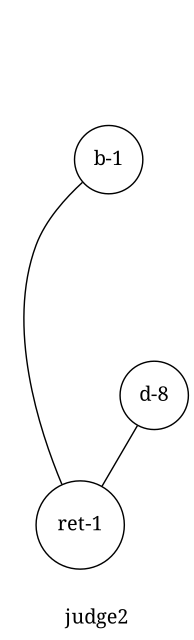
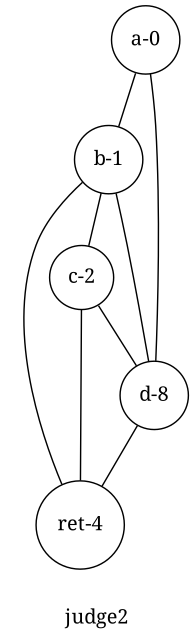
node "a-0": added
edge "b-1" -- "d-8": added
node "c-2": added
node "ret-1": label "ret-1" -> "ret-4"
